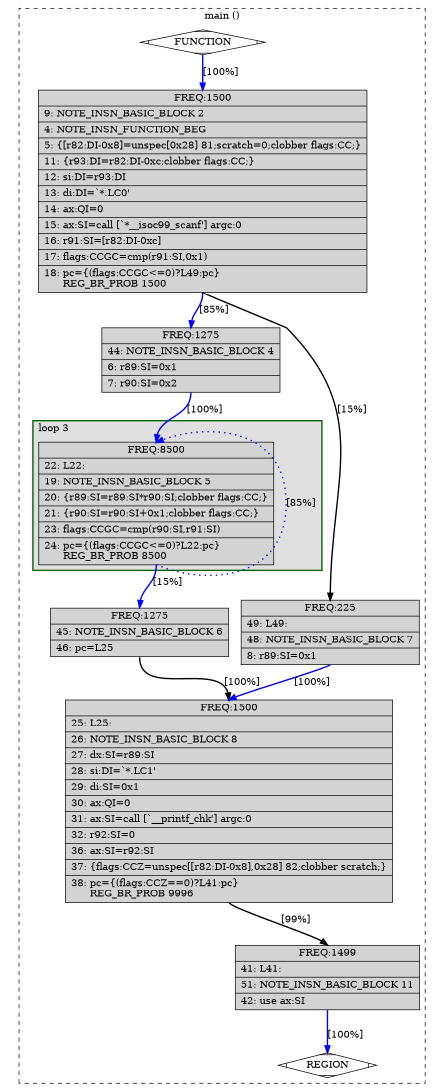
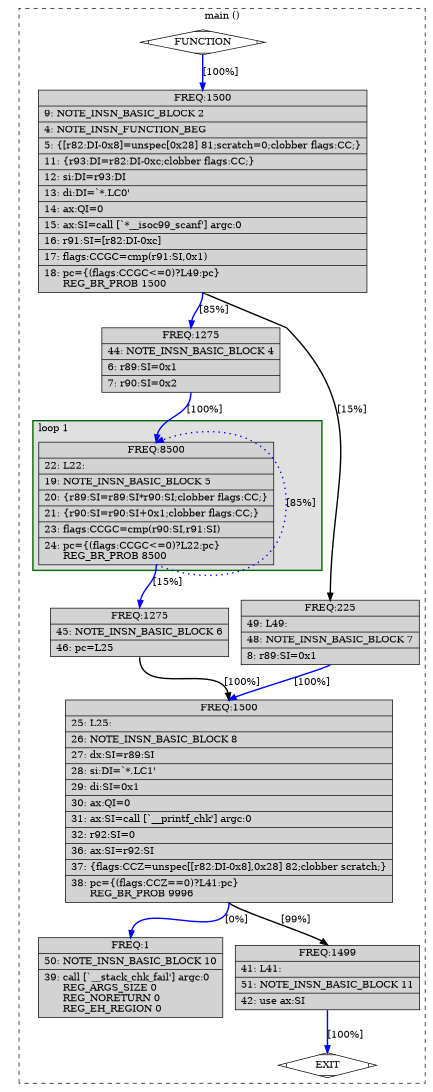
cluster "loop 3": label "loop 3" -> "loop 1"
node "FREQ:1": added
node "REGION": label "REGION" -> "EXIT"
